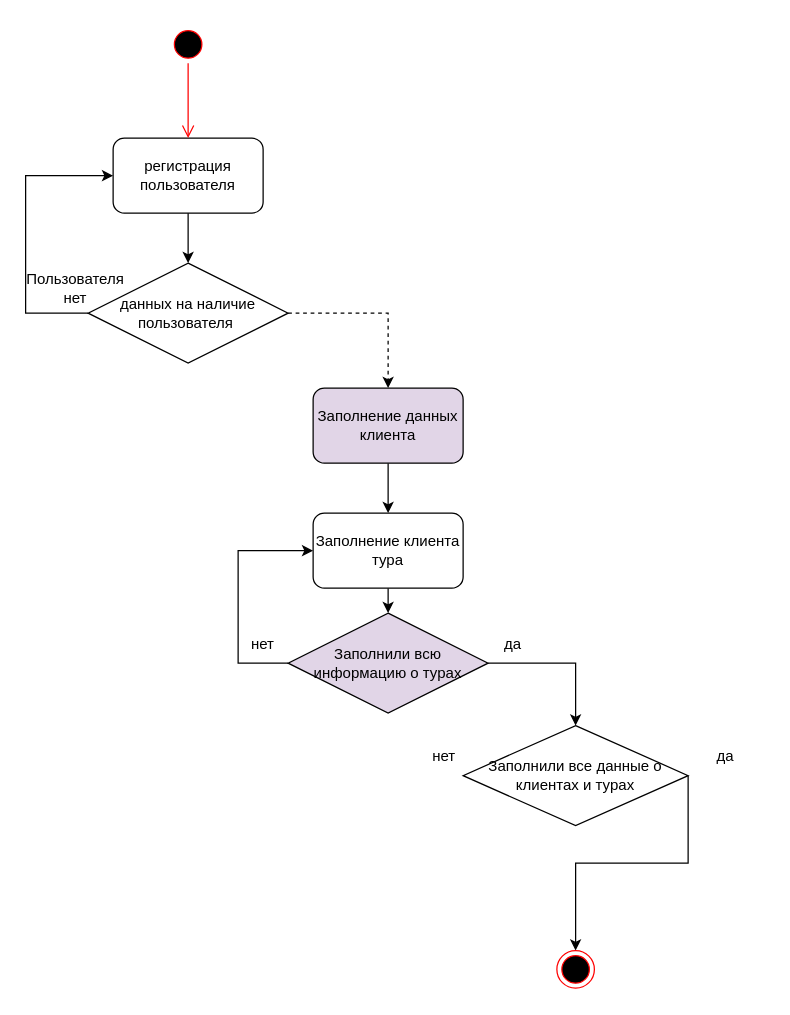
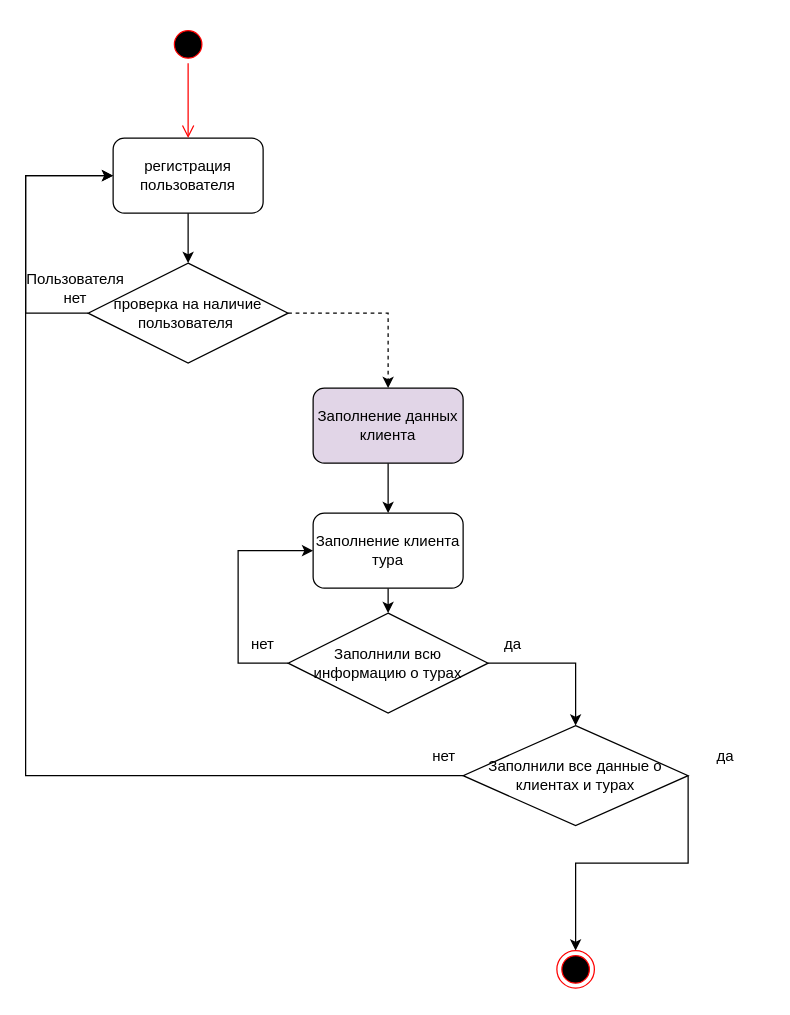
node "данных на наличие пользователя": label "данных на наличие пользователя" -> "проверка на наличие пользователя"
node "Заполнили всю информацию о турах": fillcolor #e1d5e7 -> #ffffff
edge "Заполнили все данные о клиентах и турах" -> "регистрация пользователя": added
